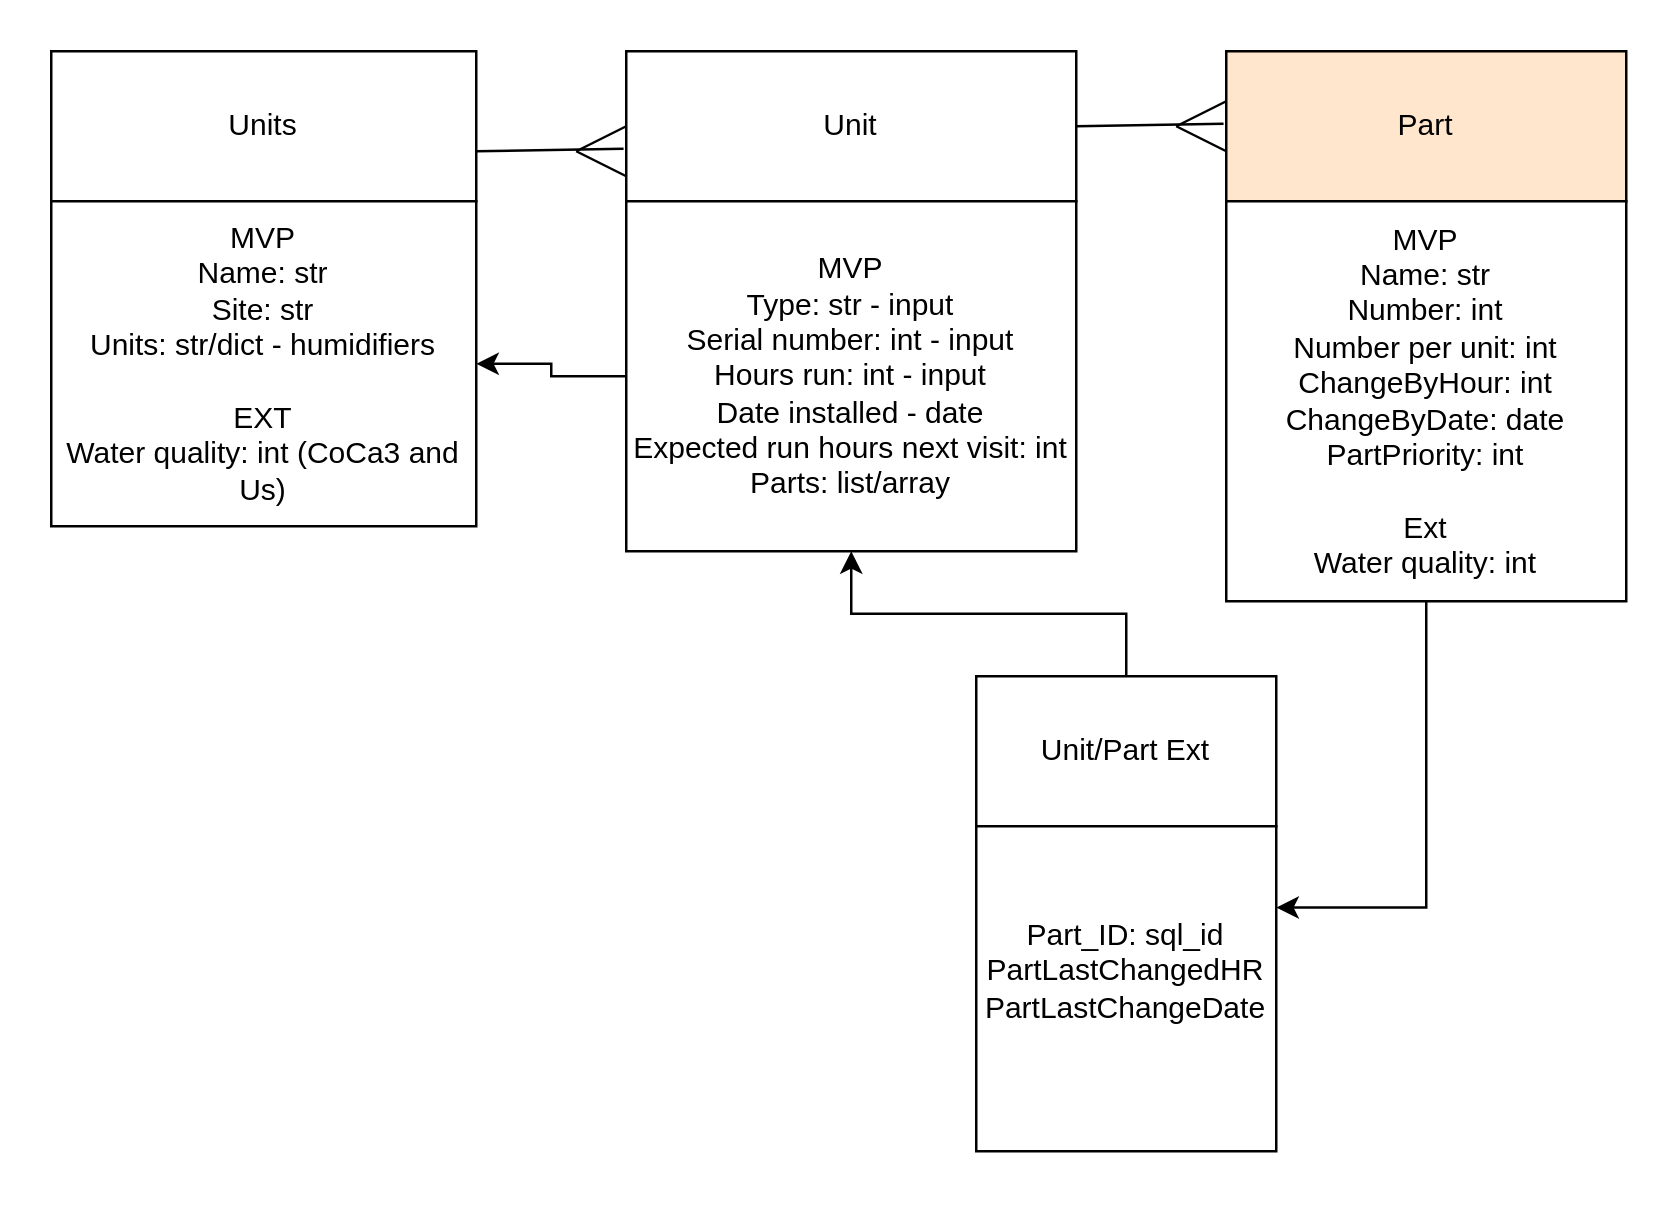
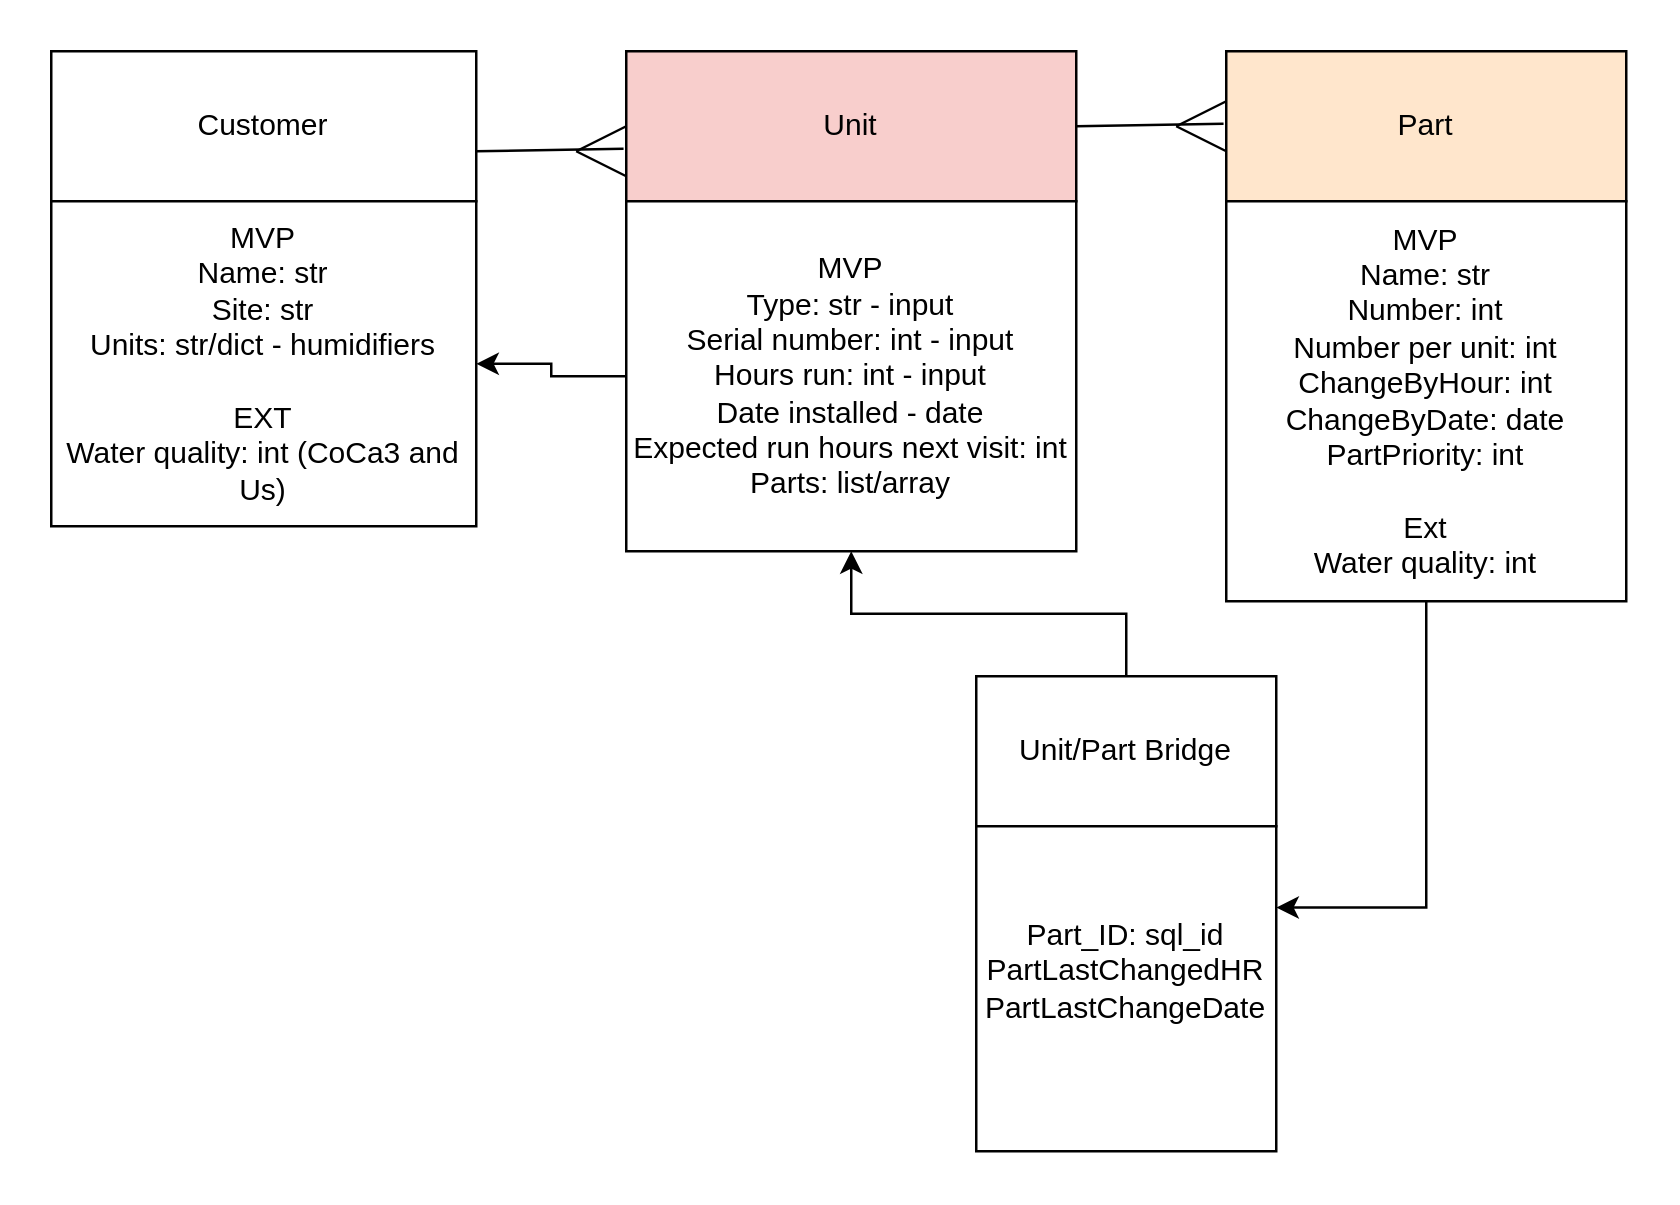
node "Units": label "Units" -> "Customer"
node "Unit": fillcolor #ffffff -> #f8cecc
node "Unit/Part Ext": label "Unit/Part Ext" -> "Unit/Part Bridge"
